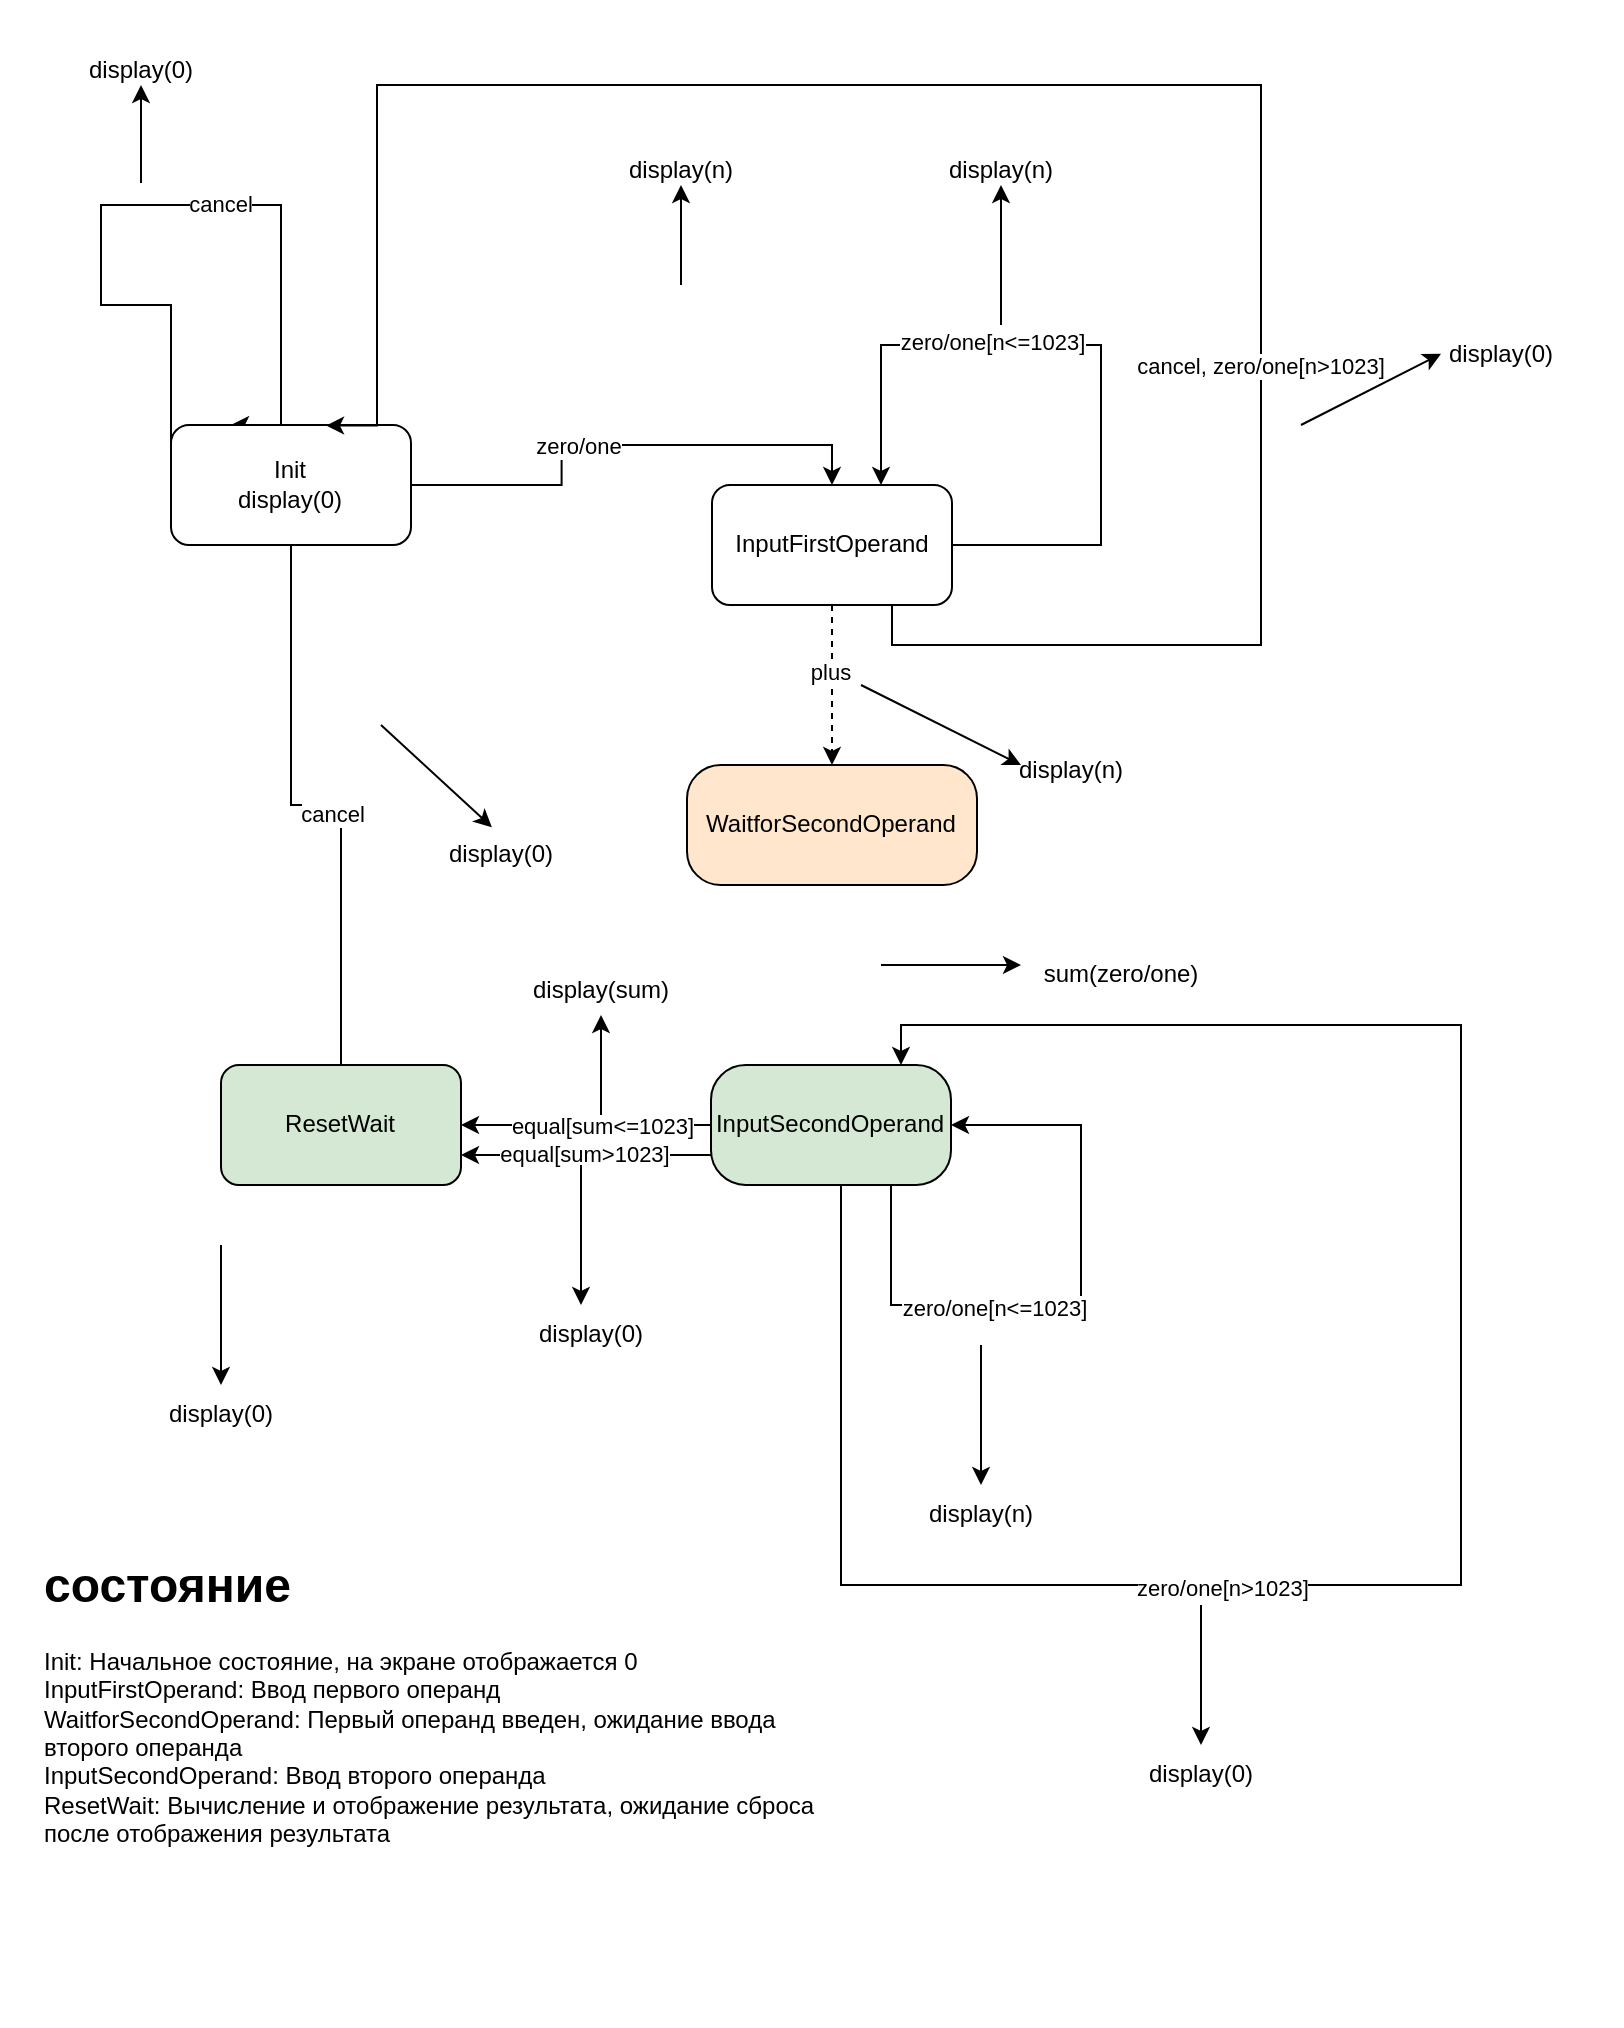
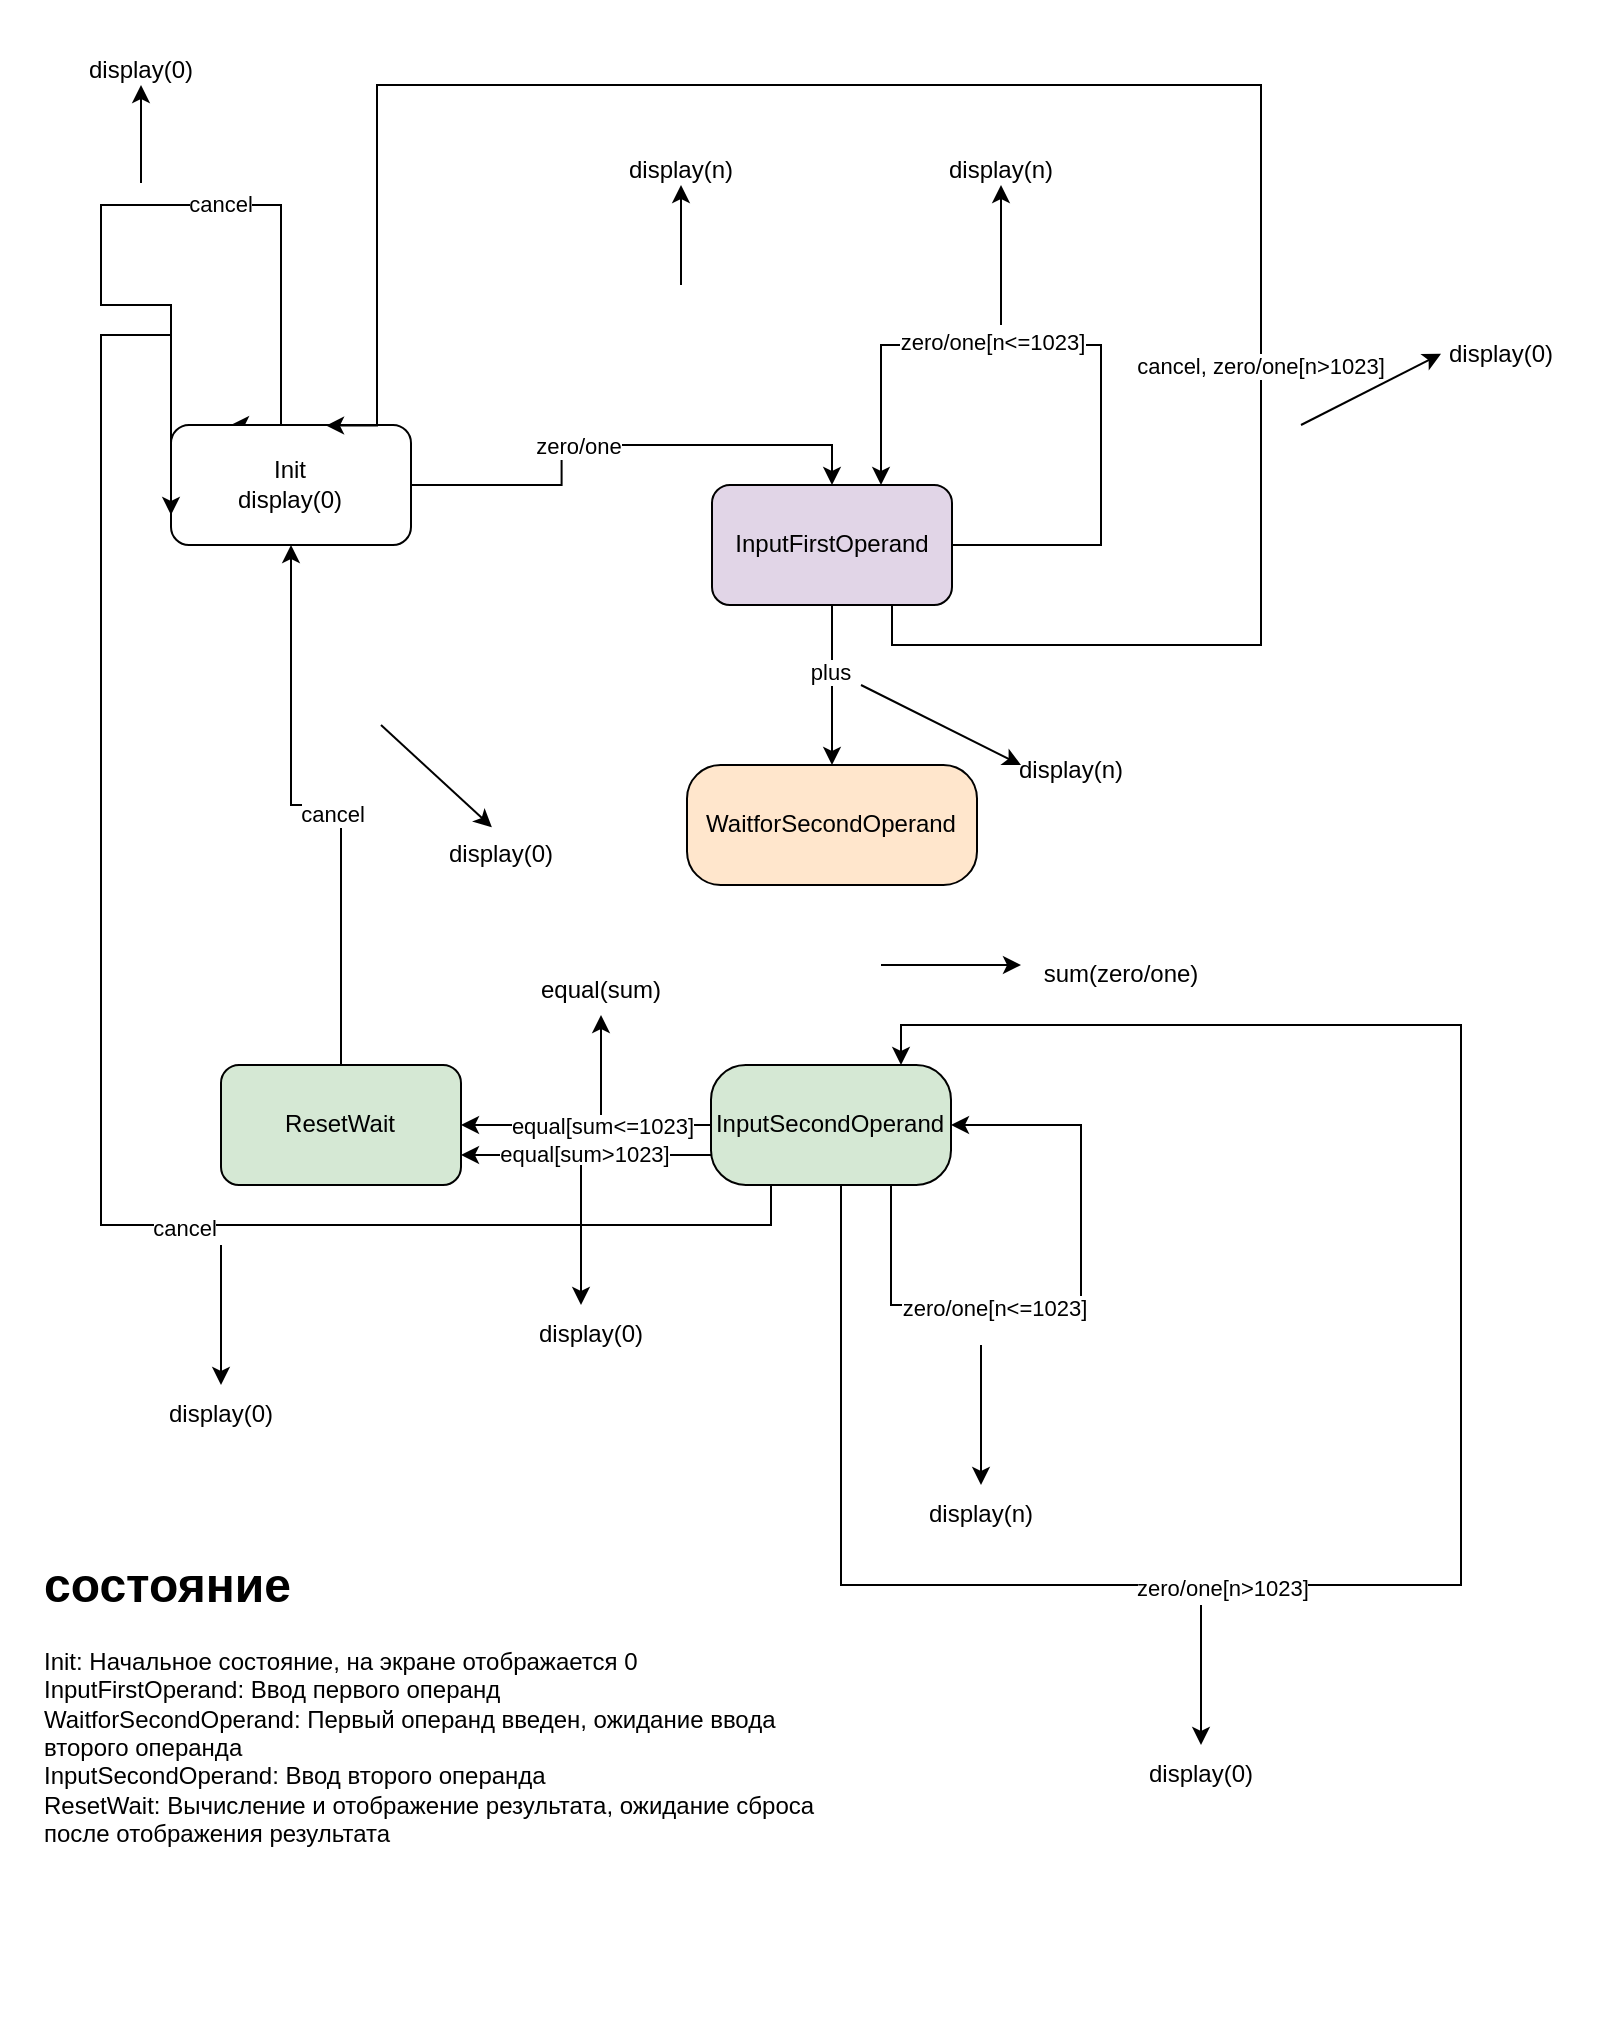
node "InputFirstOperand": fillcolor #ffffff -> #e1d5e7
edge "Init display(0)" -- "ResetWait": arrowhead none -> classic
edge "InputFirstOperand" -> "WaitforSecondOperand": style dashed -> solid
node "display(sum)": label "display(sum)" -> "equal(sum)"
edge "InputSecondOperand" -> "Init display(0)": added, label "cancel"
